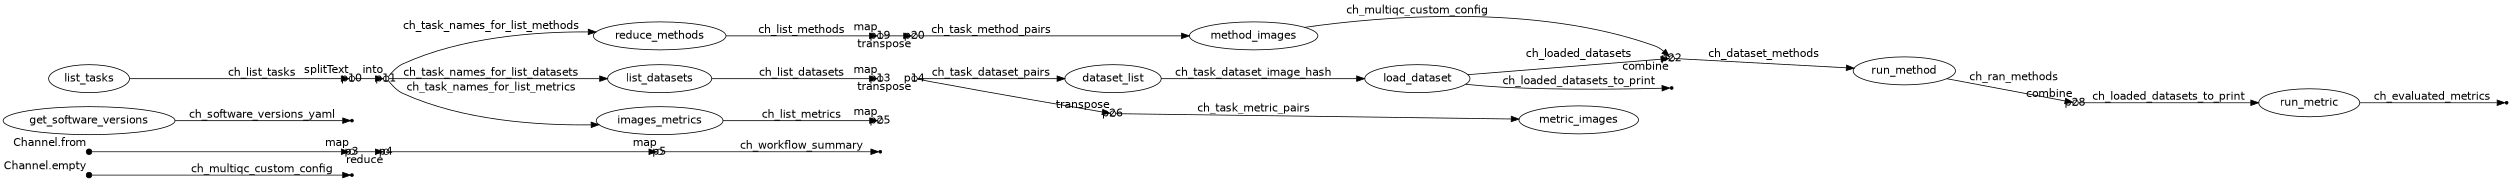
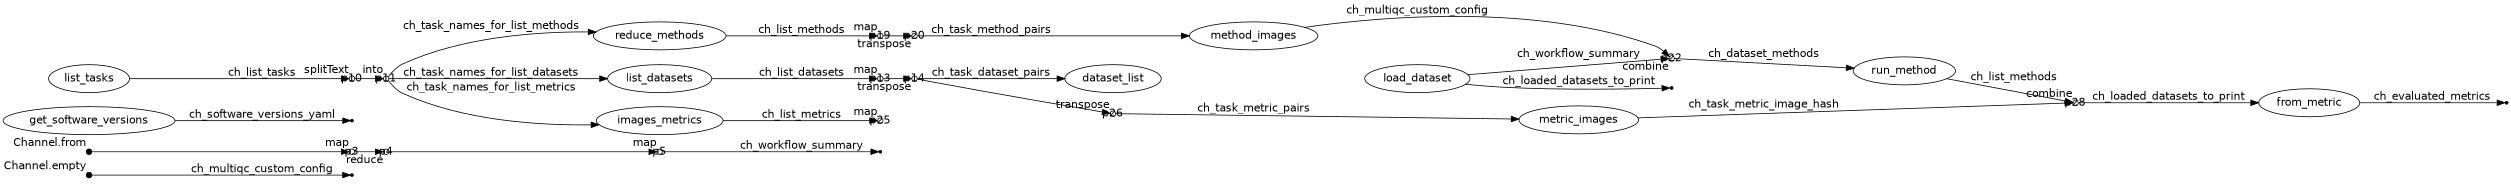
edge "load_dataset" -> "p22 combine": label "ch_loaded_datasets" -> "ch_workflow_summary"
edge "run_method" -> "p28 combine": label "ch_ran_methods" -> "ch_list_methods"
edge "p13 map" -> "p14 transpose": added
edge "dataset_list" -> "load_dataset": removed, label "ch_task_dataset_image_hash"
node "run_metric": label "run_metric" -> "from_metric"
edge "metric_images" -> "p28 combine": added, label "ch_task_metric_image_hash"
